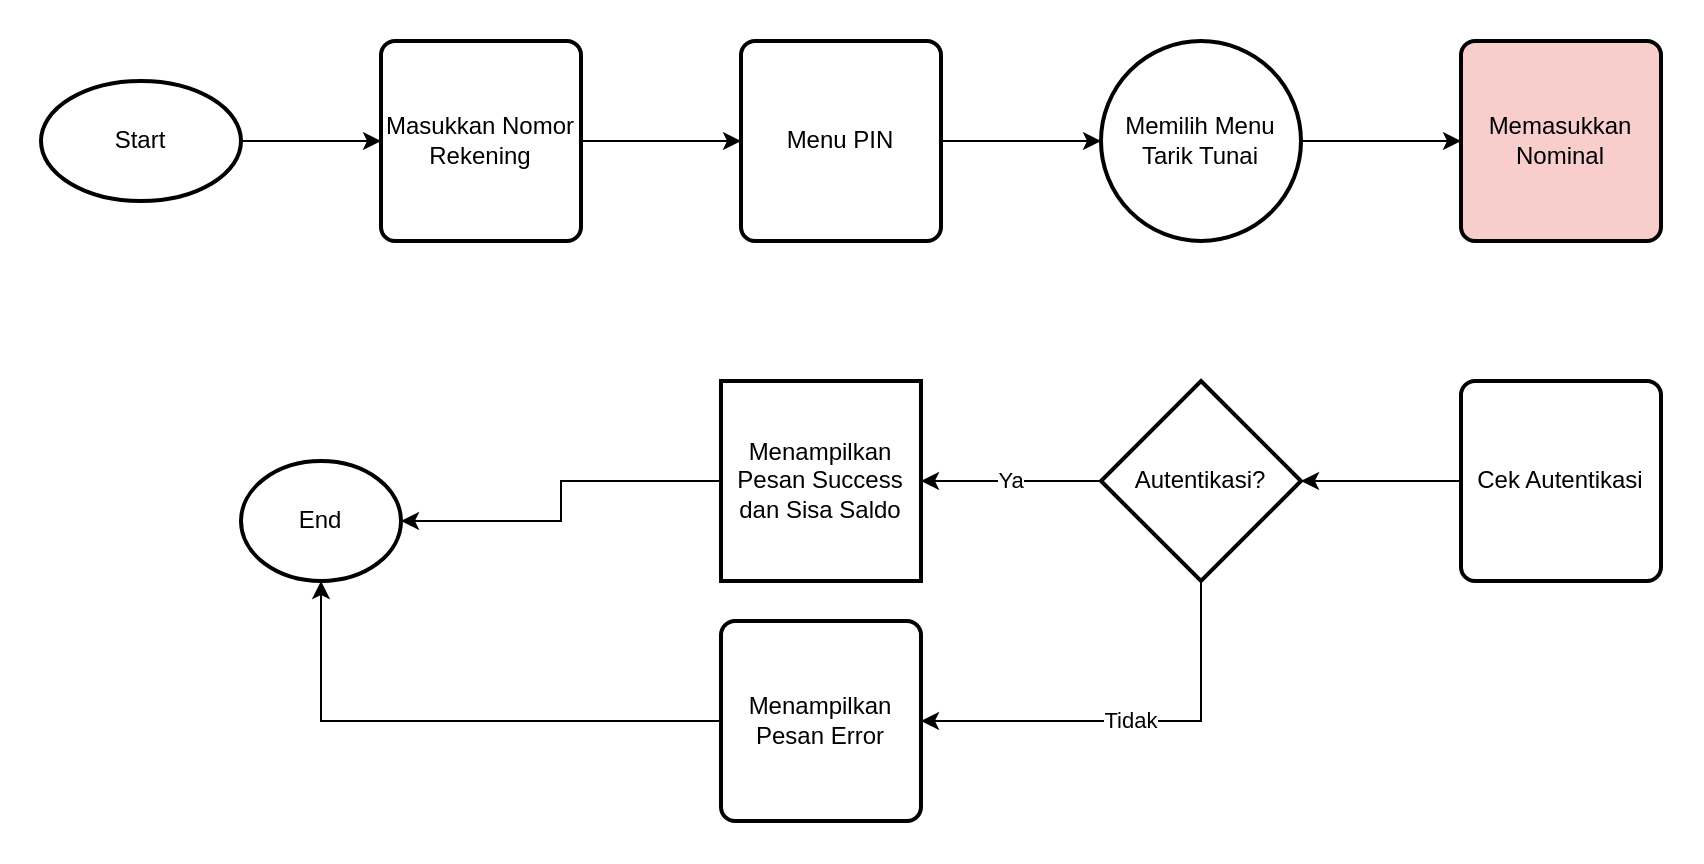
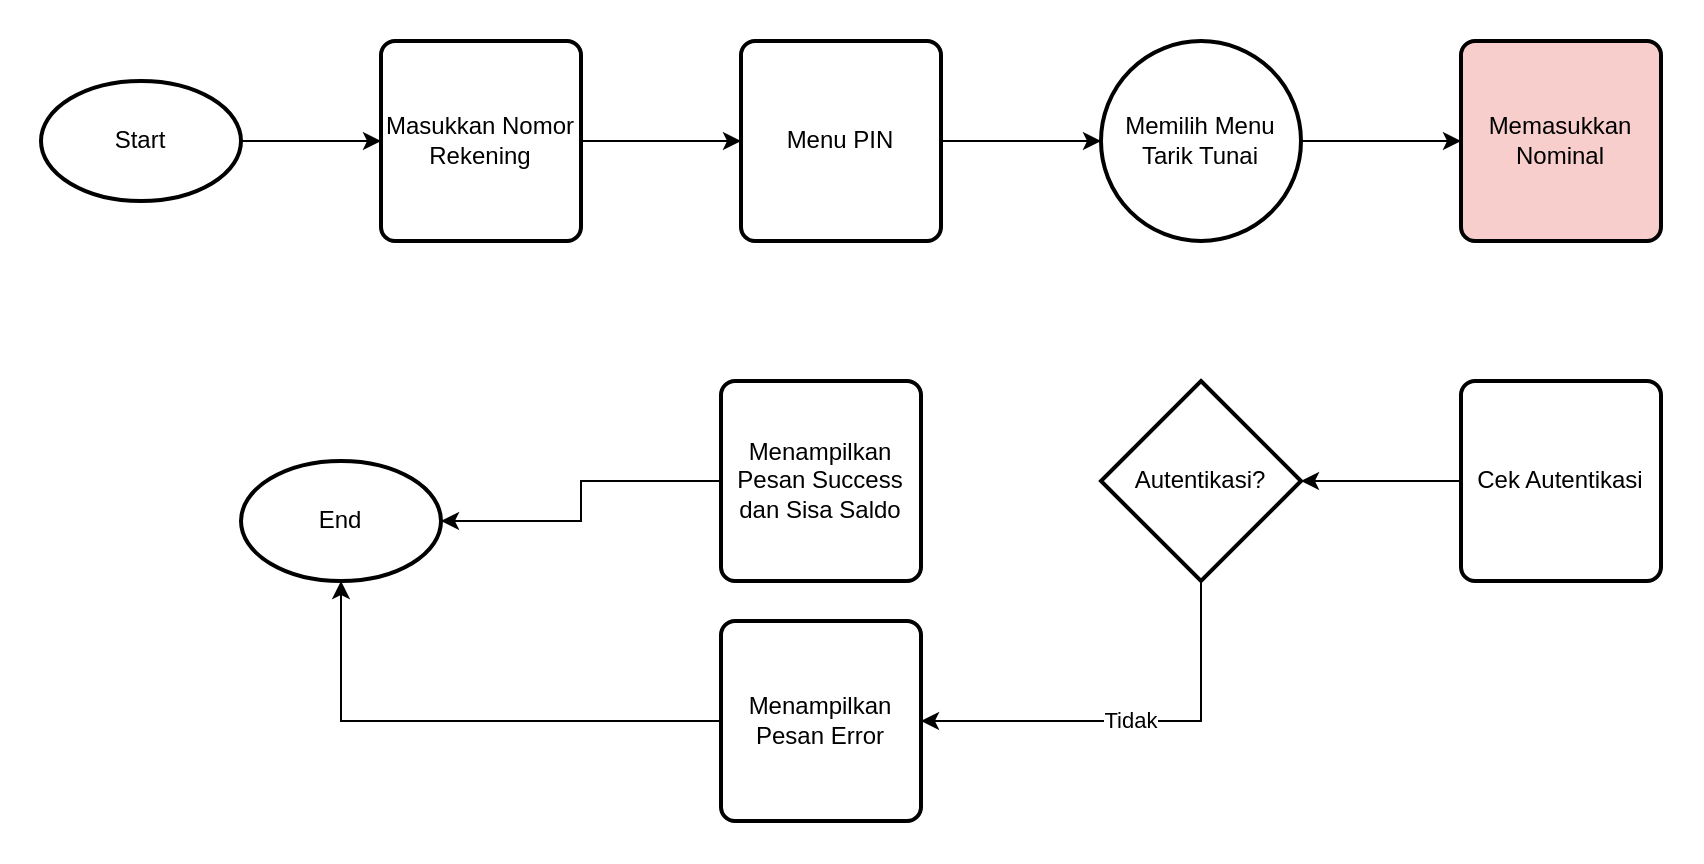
node "Menampilkan Pesan Success dan Sisa Saldo": shape rectangle -> rounded rectangle
edge "Autentikasi?" -> "Menampilkan Pesan Success dan Sisa Saldo": removed, label "Ya"
node "End": size 160x120 -> 200x120
